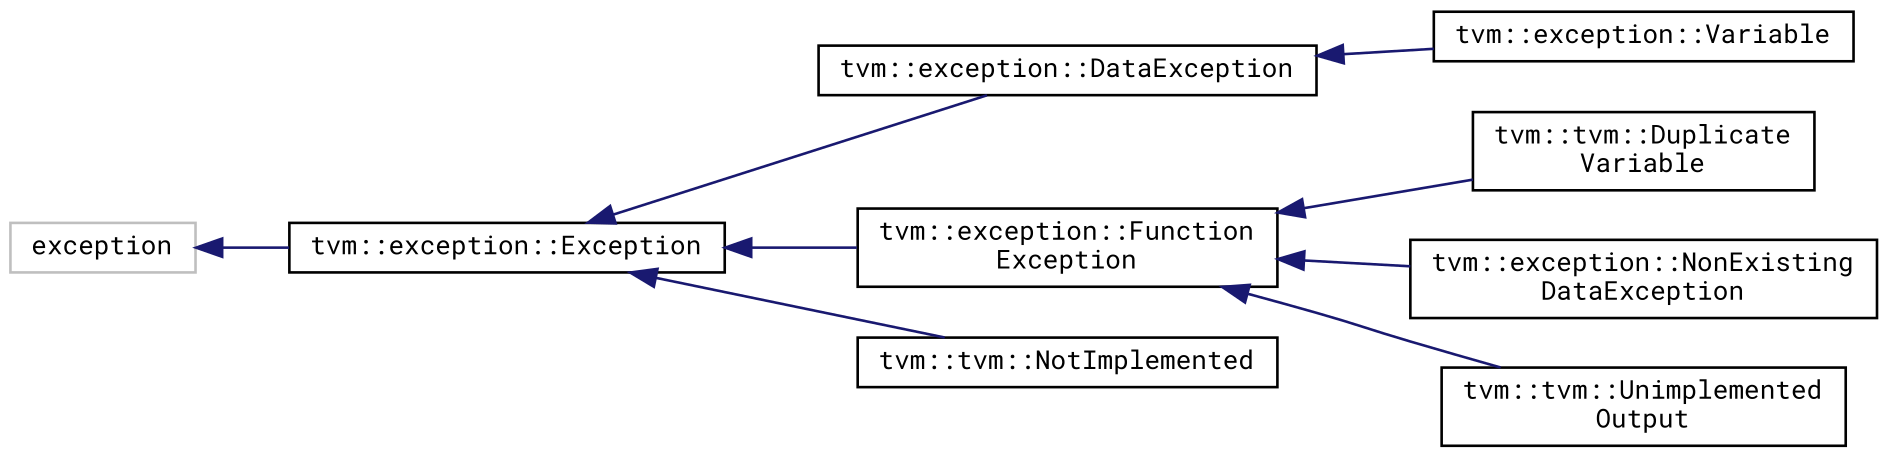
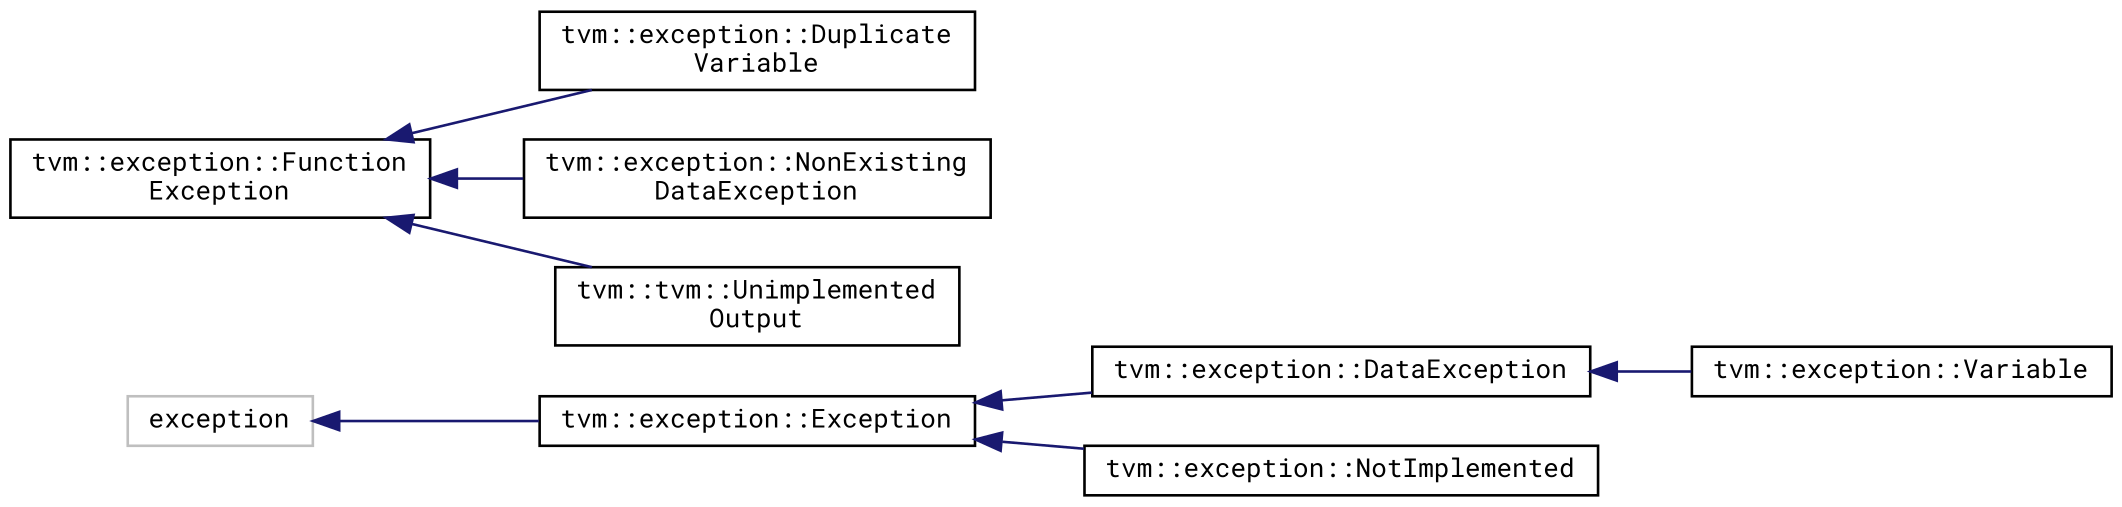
node "tvm::tvm::Duplicate Variable": label "tvm::tvm::Duplicate Variable" -> "tvm::exception::Duplicate Variable"
edge "tvm::exception::Function Exception" -> "tvm::exception::Exception": removed
node "tvm::tvm::NotImplemented": label "tvm::tvm::NotImplemented" -> "tvm::exception::NotImplemented"
